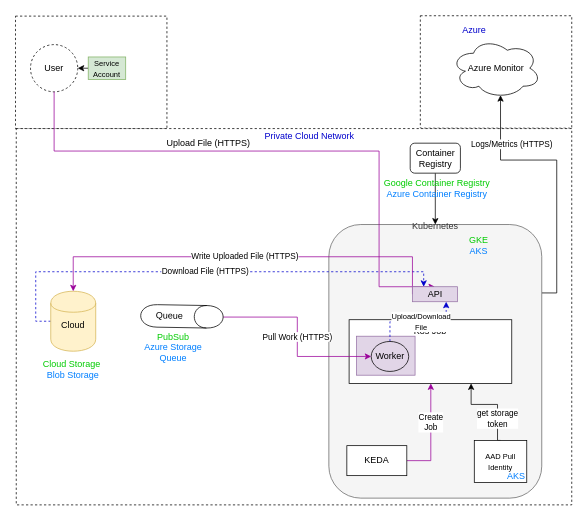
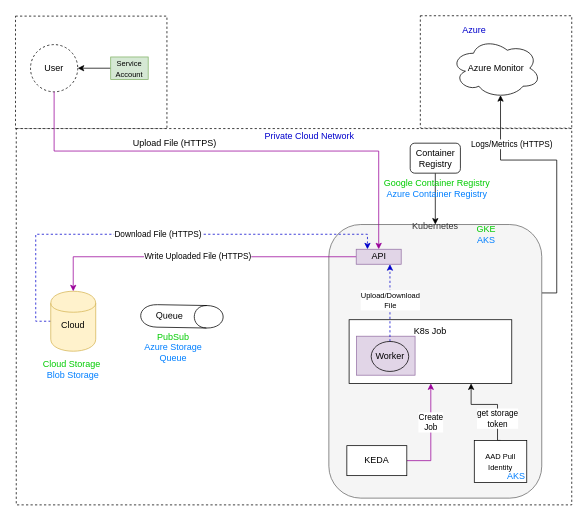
node "Service Account": moved (107, 68) -> (129, 68)
node "GKE AKS": moved (479, 246) -> (486, 234)
node "API": moved (435, 294) -> (379, 257)
edge "Queue" -> "Worker": removed, label "Pull Work (HTTPS)"
